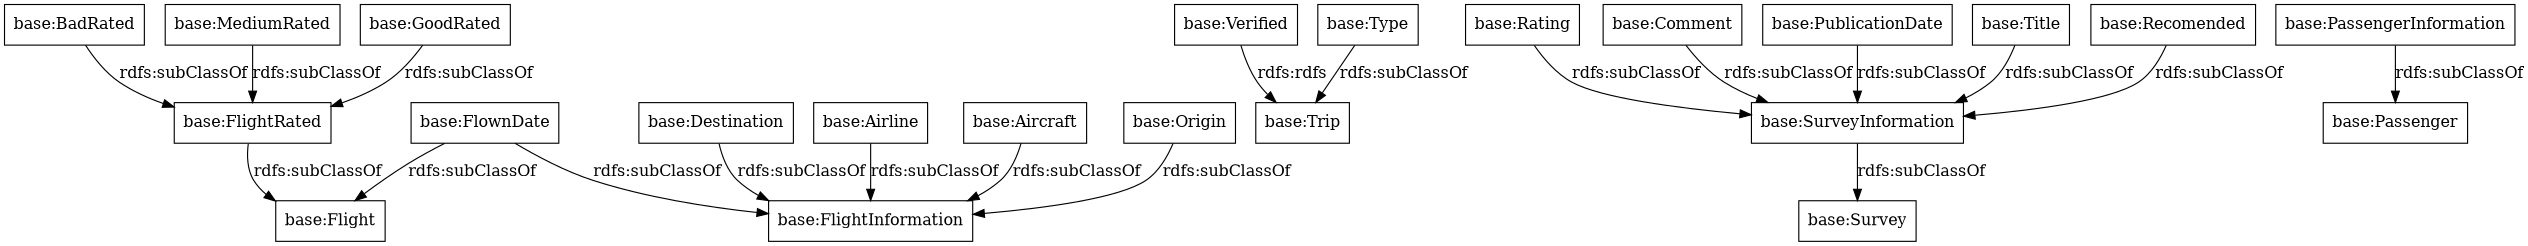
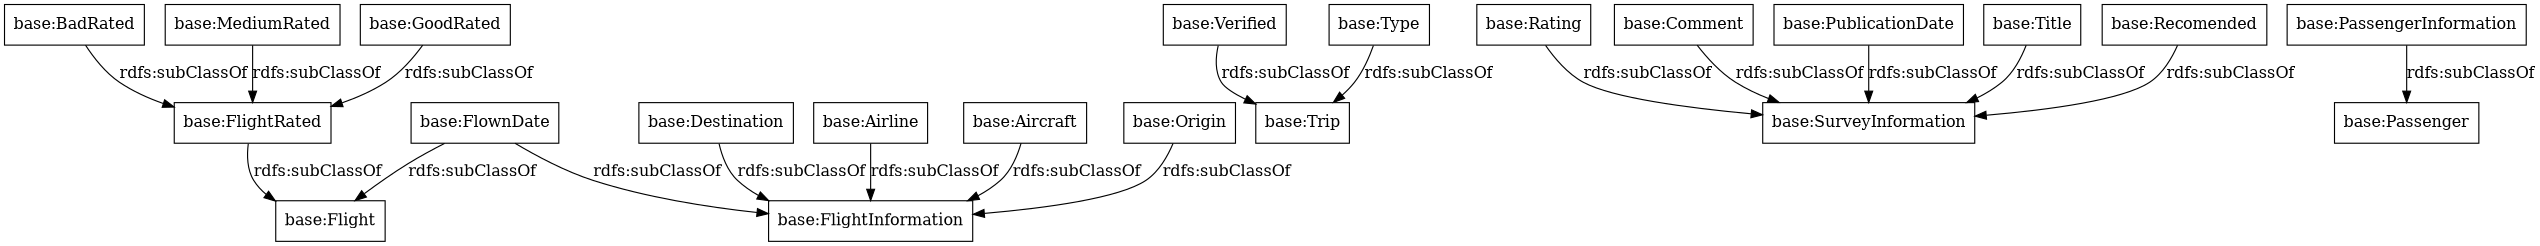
edge "base:Verified" -> "base:Trip": label "rdfs:rdfs" -> "rdfs:subClassOf"
node "base:Survey": removed
